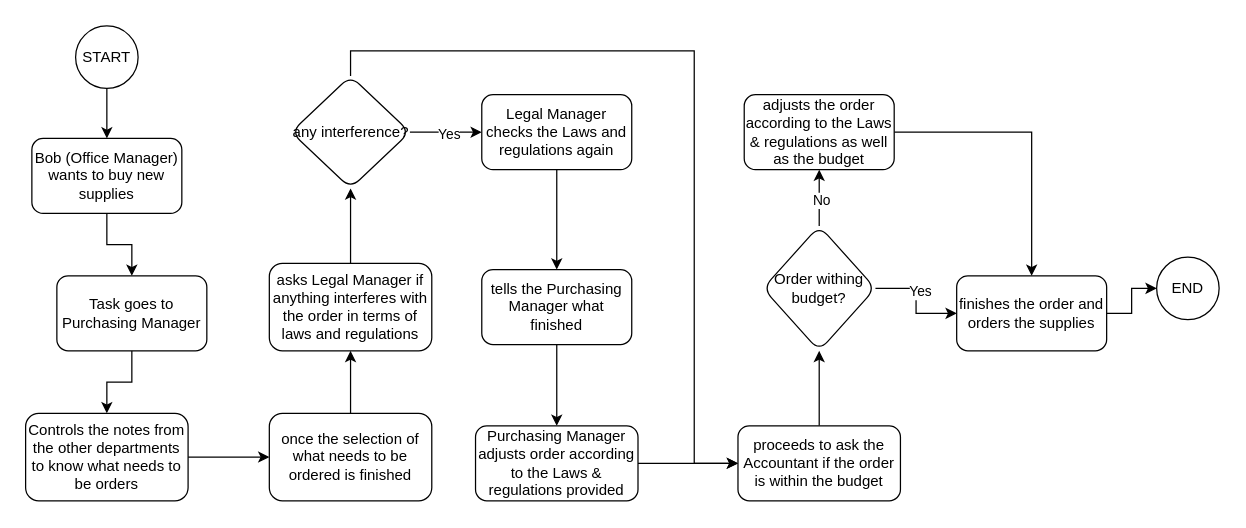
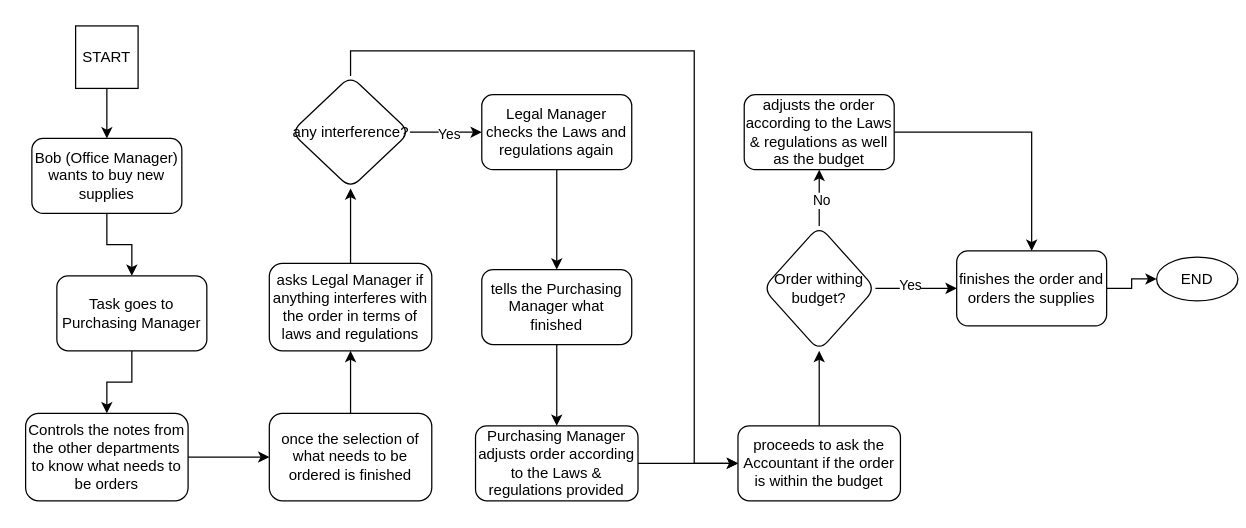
node "START": shape ellipse -> rectangle
node "END": size 63x63 -> 81x44
node "finishes the order and orders the supplies": moved (1032, 313) -> (1032, 288)
